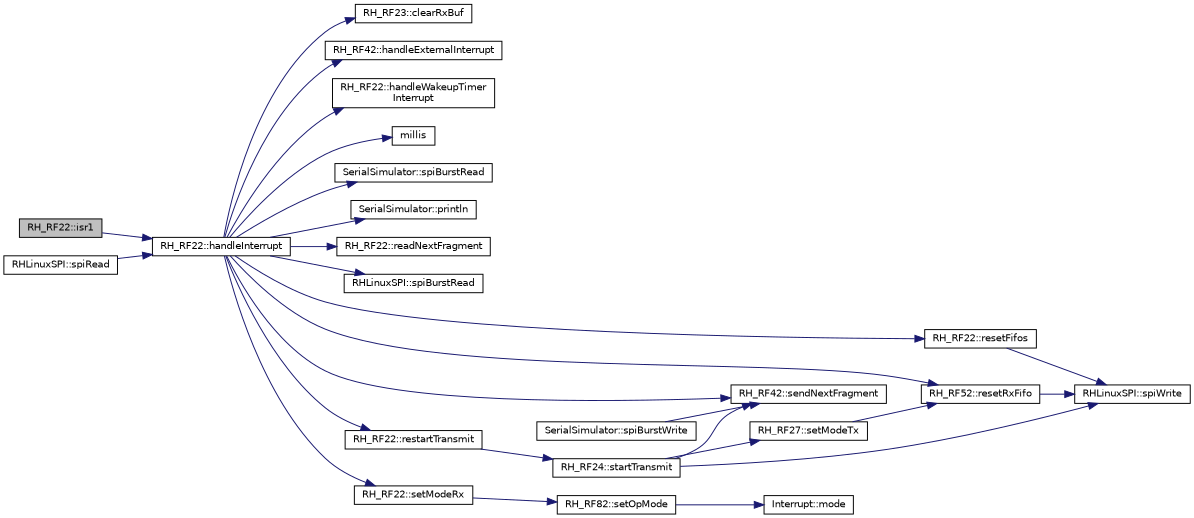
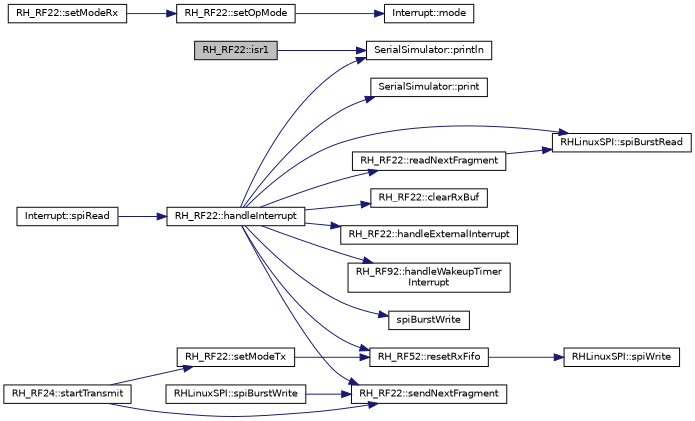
node "RH_RF23::clearRxBuf": label "RH_RF23::clearRxBuf" -> "RH_RF22::clearRxBuf"
node "RH_RF42::handleExternalInterrupt": label "RH_RF42::handleExternalInterrupt" -> "RH_RF22::handleExternalInterrupt"
node "RH_RF22::handleWakeupTimer Interrupt": label "RH_RF22::handleWakeupTimer Interrupt" -> "RH_RF92::handleWakeupTimer Interrupt"
node "millis": label "millis" -> "spiBurstWrite"
edge "RH_RF22::readNextFragment" -> "RHLinuxSPI::spiBurstRead": added
node "SerialSimulator::spiBurstRead": label "SerialSimulator::spiBurstRead" -> "SerialSimulator::print"
edge "RH_RF22::isr1" -> "RH_RF22::handleInterrupt": now "RH_RF22::isr1" -> "SerialSimulator::println"
node "RHLinuxSPI::spiRead": label "RHLinuxSPI::spiRead" -> "Interrupt::spiRead"
node "RH_RF22::resetFifos": removed
edge "RH_RF22::handleInterrupt" -> "RH_RF22::setModeRx": removed
node "RH_RF42::sendNextFragment": label "RH_RF42::sendNextFragment" -> "RH_RF22::sendNextFragment"
node "SerialSimulator::spiBurstWrite": label "SerialSimulator::spiBurstWrite" -> "RHLinuxSPI::spiBurstWrite"
node "RH_RF27::setModeTx": label "RH_RF27::setModeTx" -> "RH_RF22::setModeTx"
node "RH_RF22::restartTransmit": removed
edge "RH_RF24::startTransmit" -> "RHLinuxSPI::spiWrite": removed
node "RH_RF82::setOpMode": label "RH_RF82::setOpMode" -> "RH_RF22::setOpMode"
